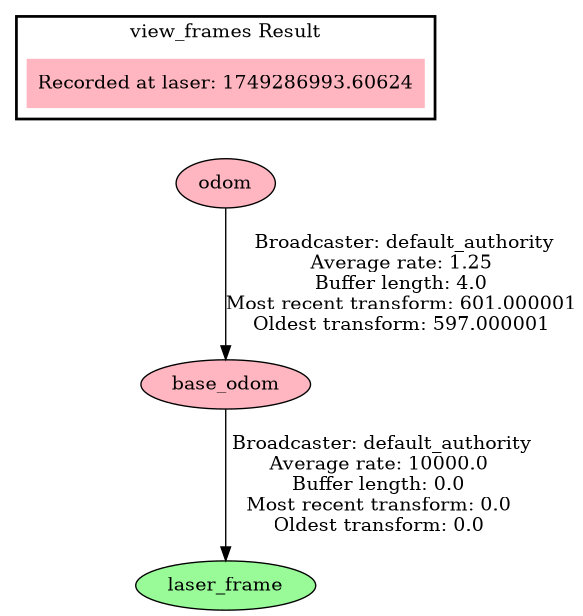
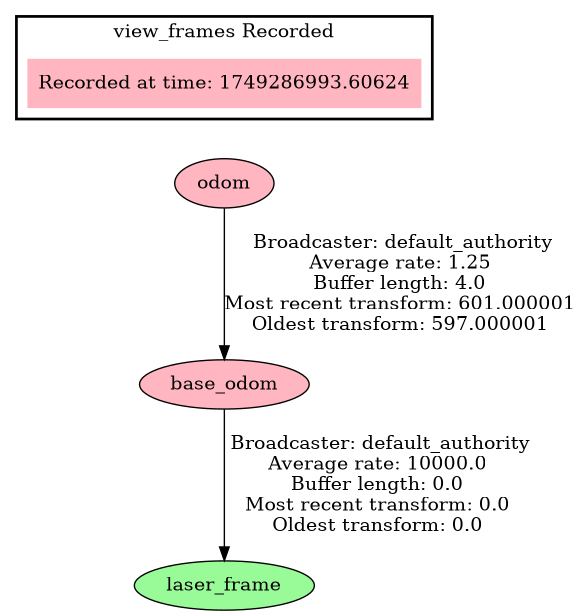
cluster "view_frames Result": label "view_frames Result" -> "view_frames Recorded"
node "Recorded at laser: 1749286993.60624": label "Recorded at laser: 1749286993.60624" -> "Recorded at time: 1749286993.60624"
